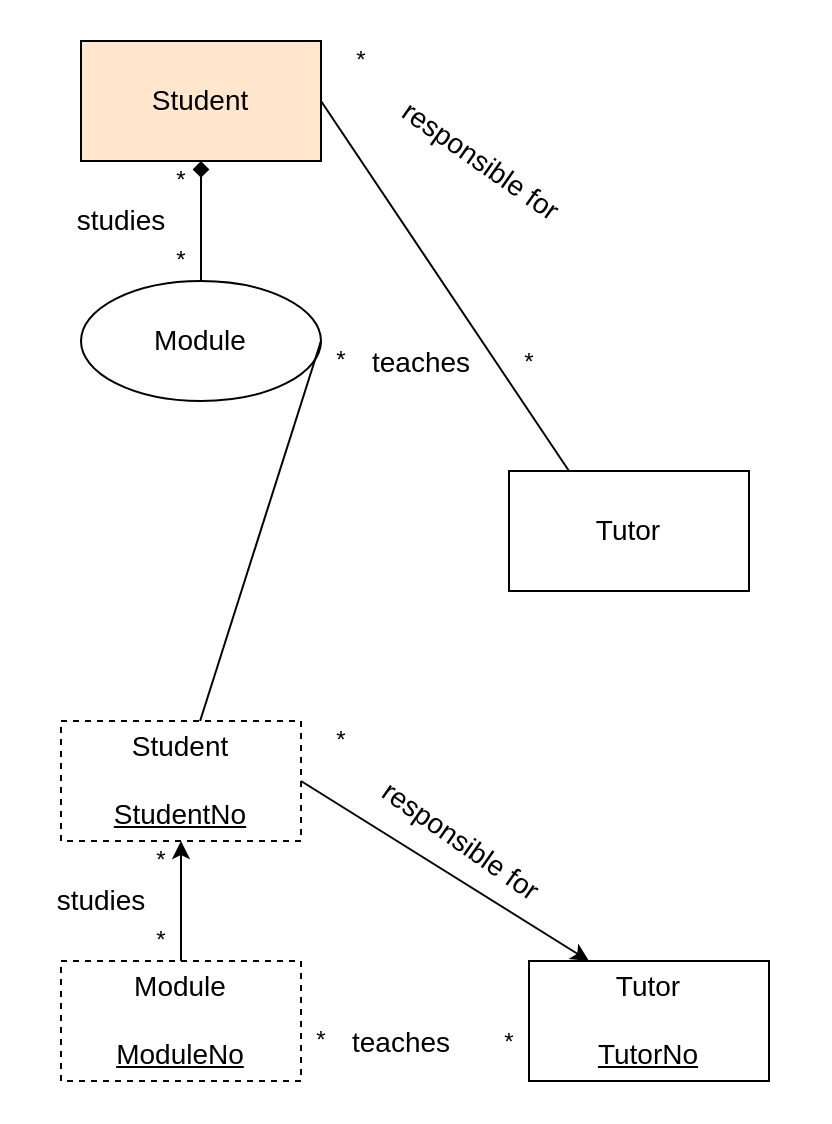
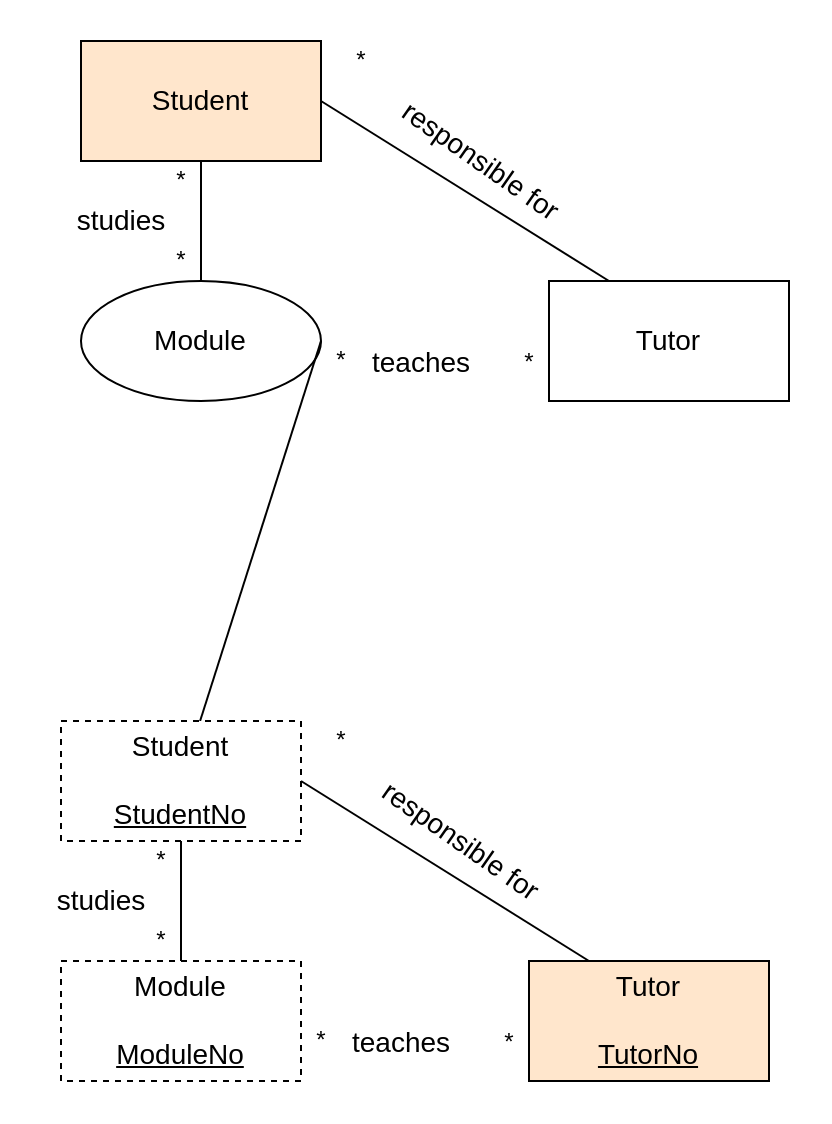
edge "Module" -> "Student": arrowhead diamond -> none
node "Tutor": moved (629, 531) -> (669, 341)
edge "Module ModuleNo" -> "Student StudentNo": arrowhead classic -> none
edge "Student StudentNo" -> "Tutor TutorNo": arrowhead classic -> none
node "Tutor TutorNo": fillcolor #ffffff -> #ffe6cc
